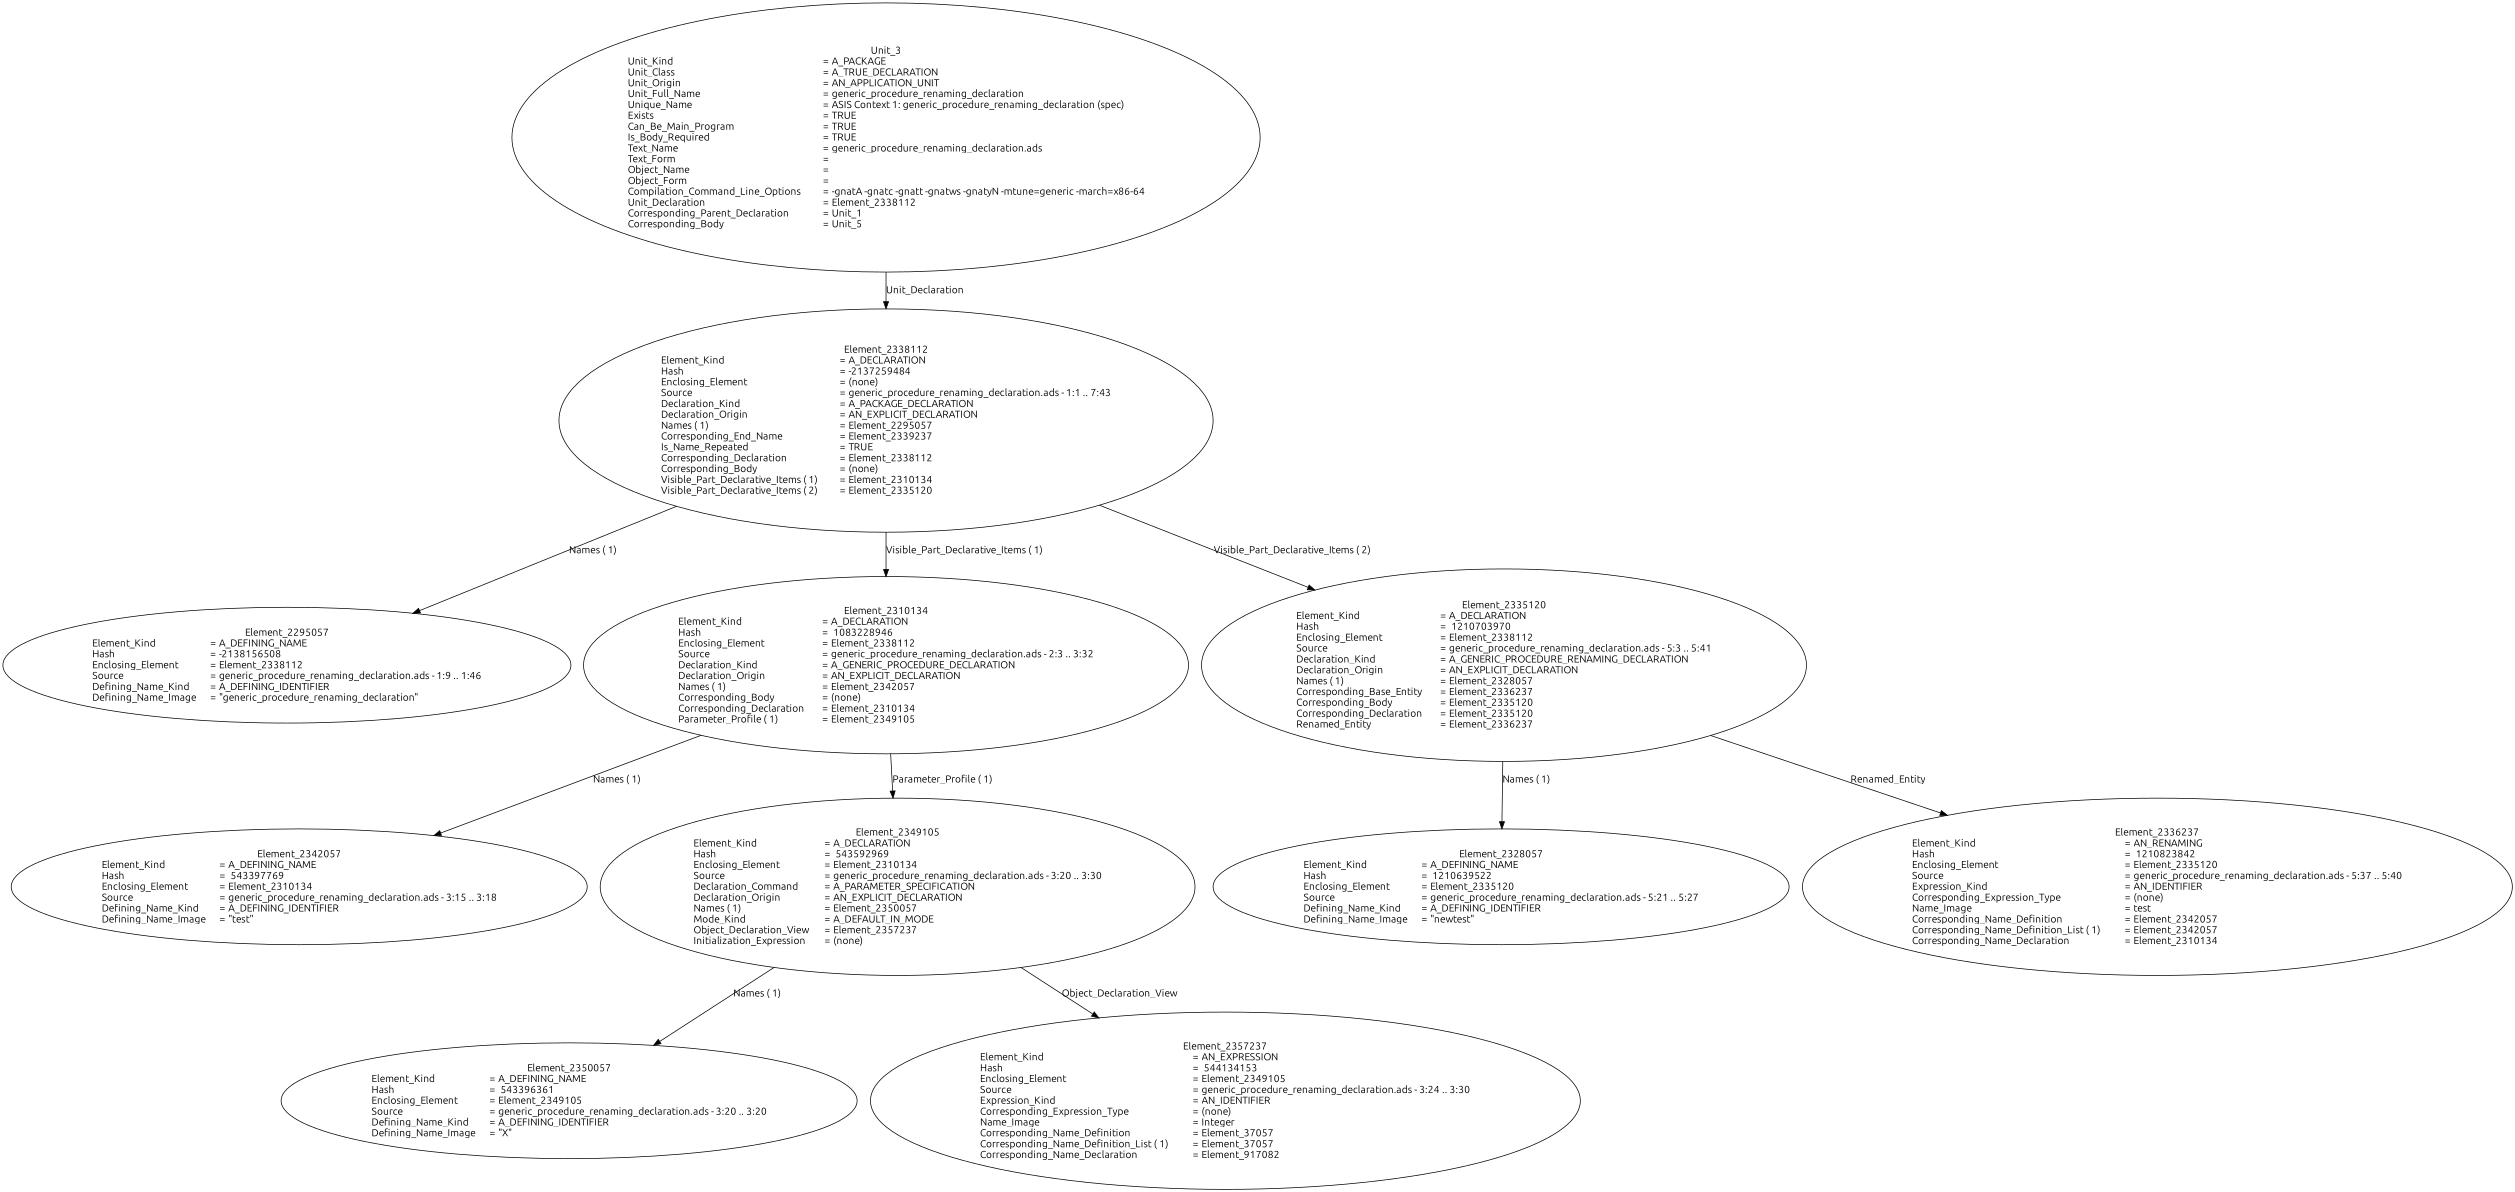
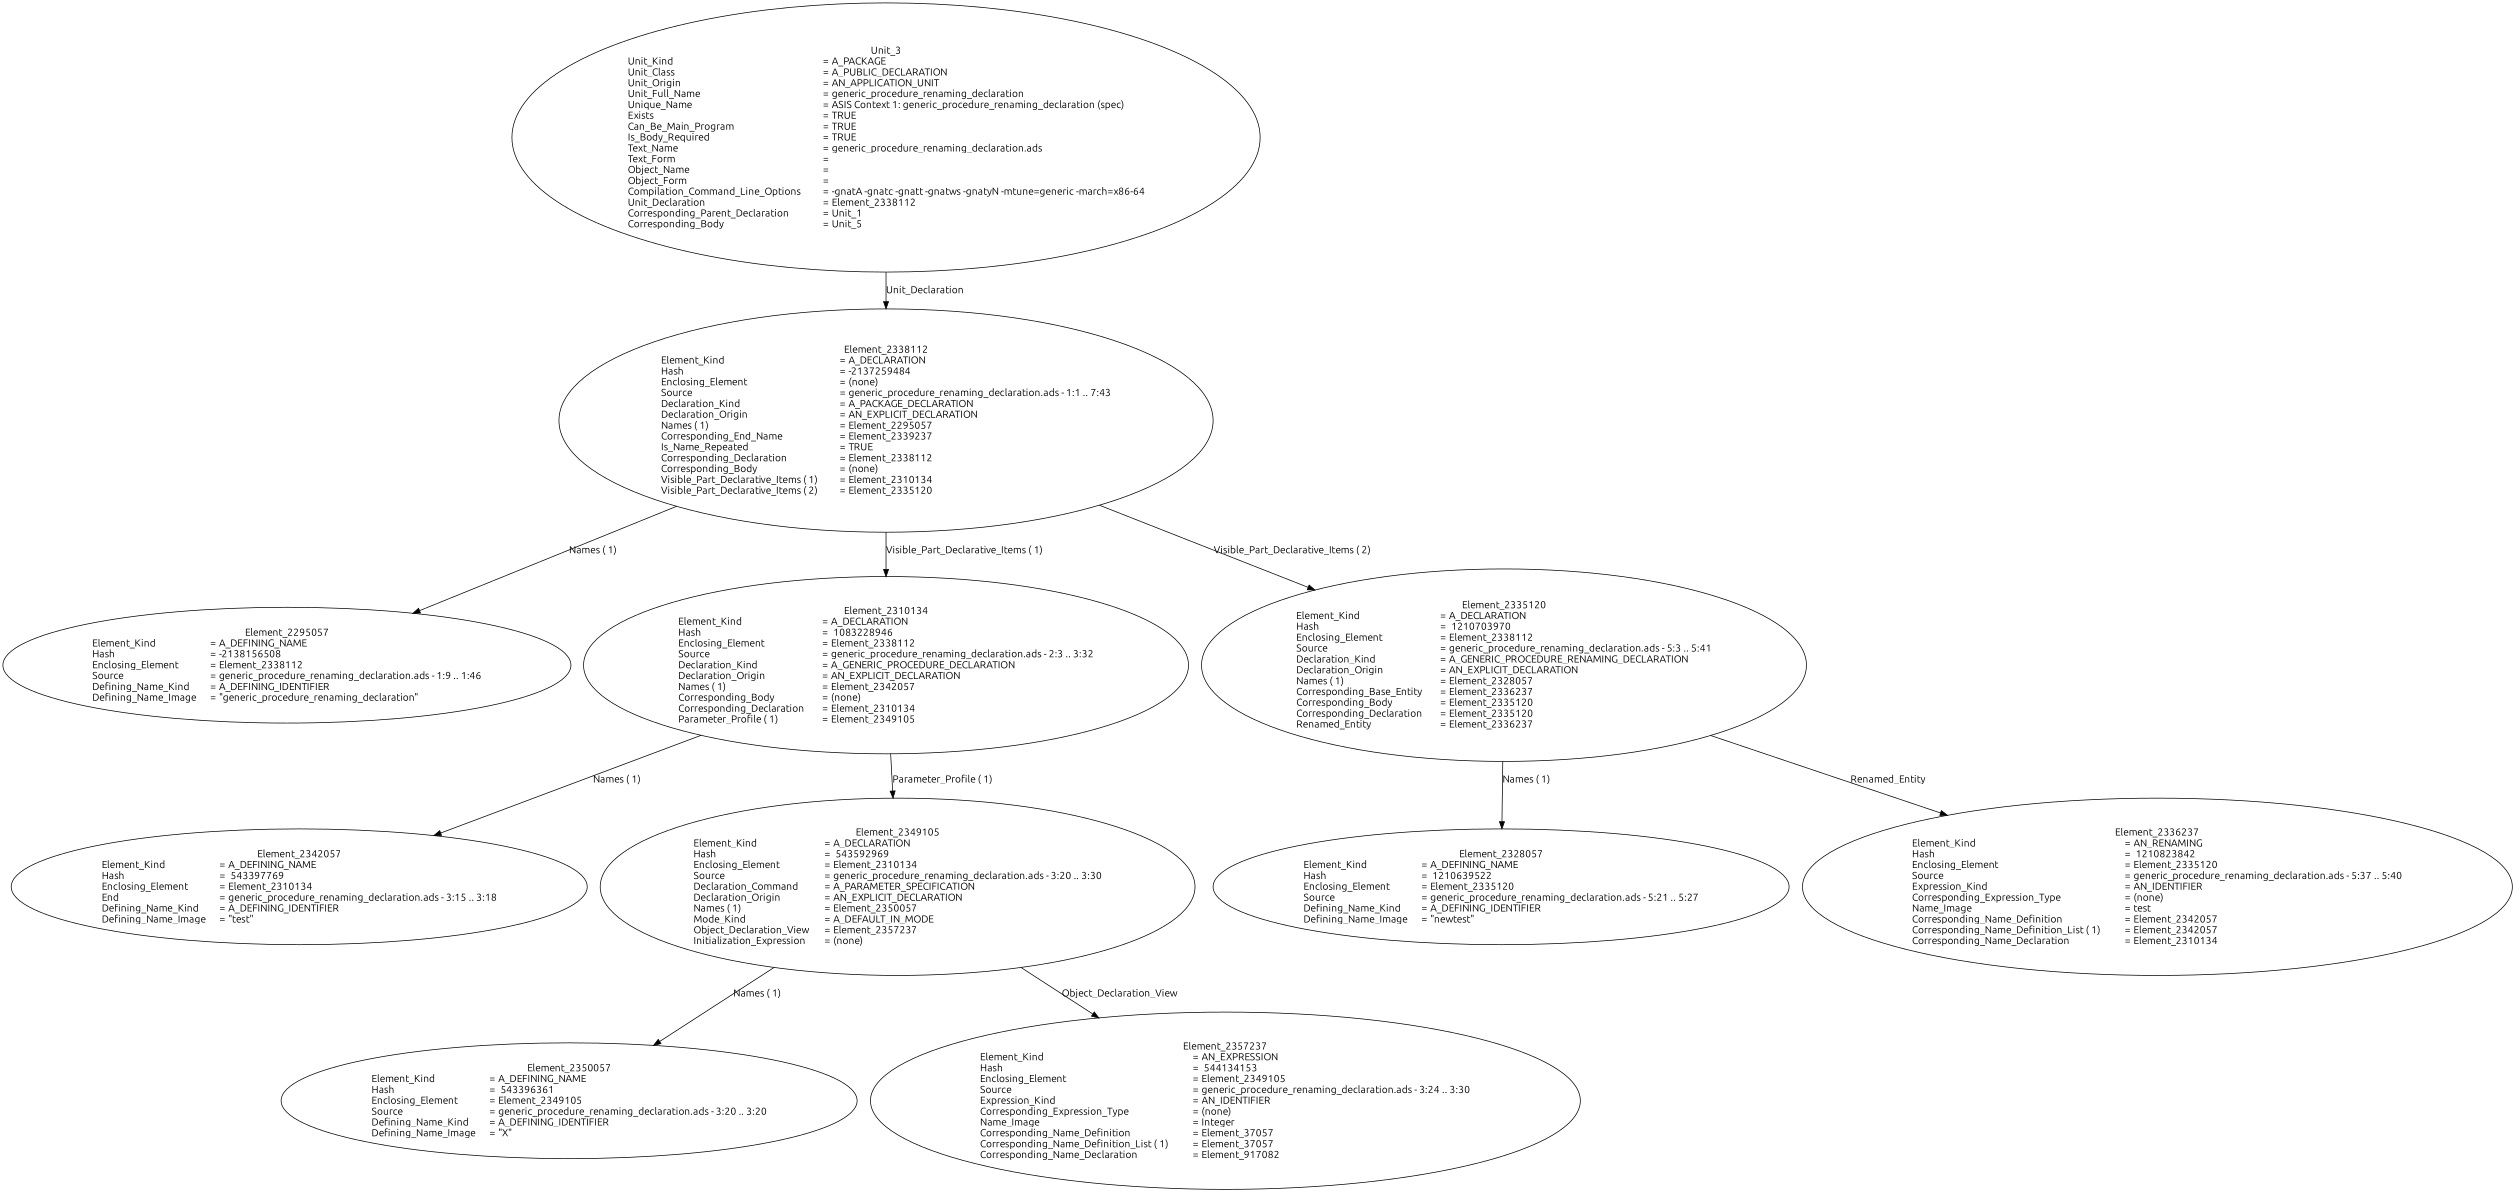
node "Unit_3": text "A_TRUE_DECLARATION" -> "A_PUBLIC_DECLARATION"
node "Element_2342057": text "Source" -> "End"
